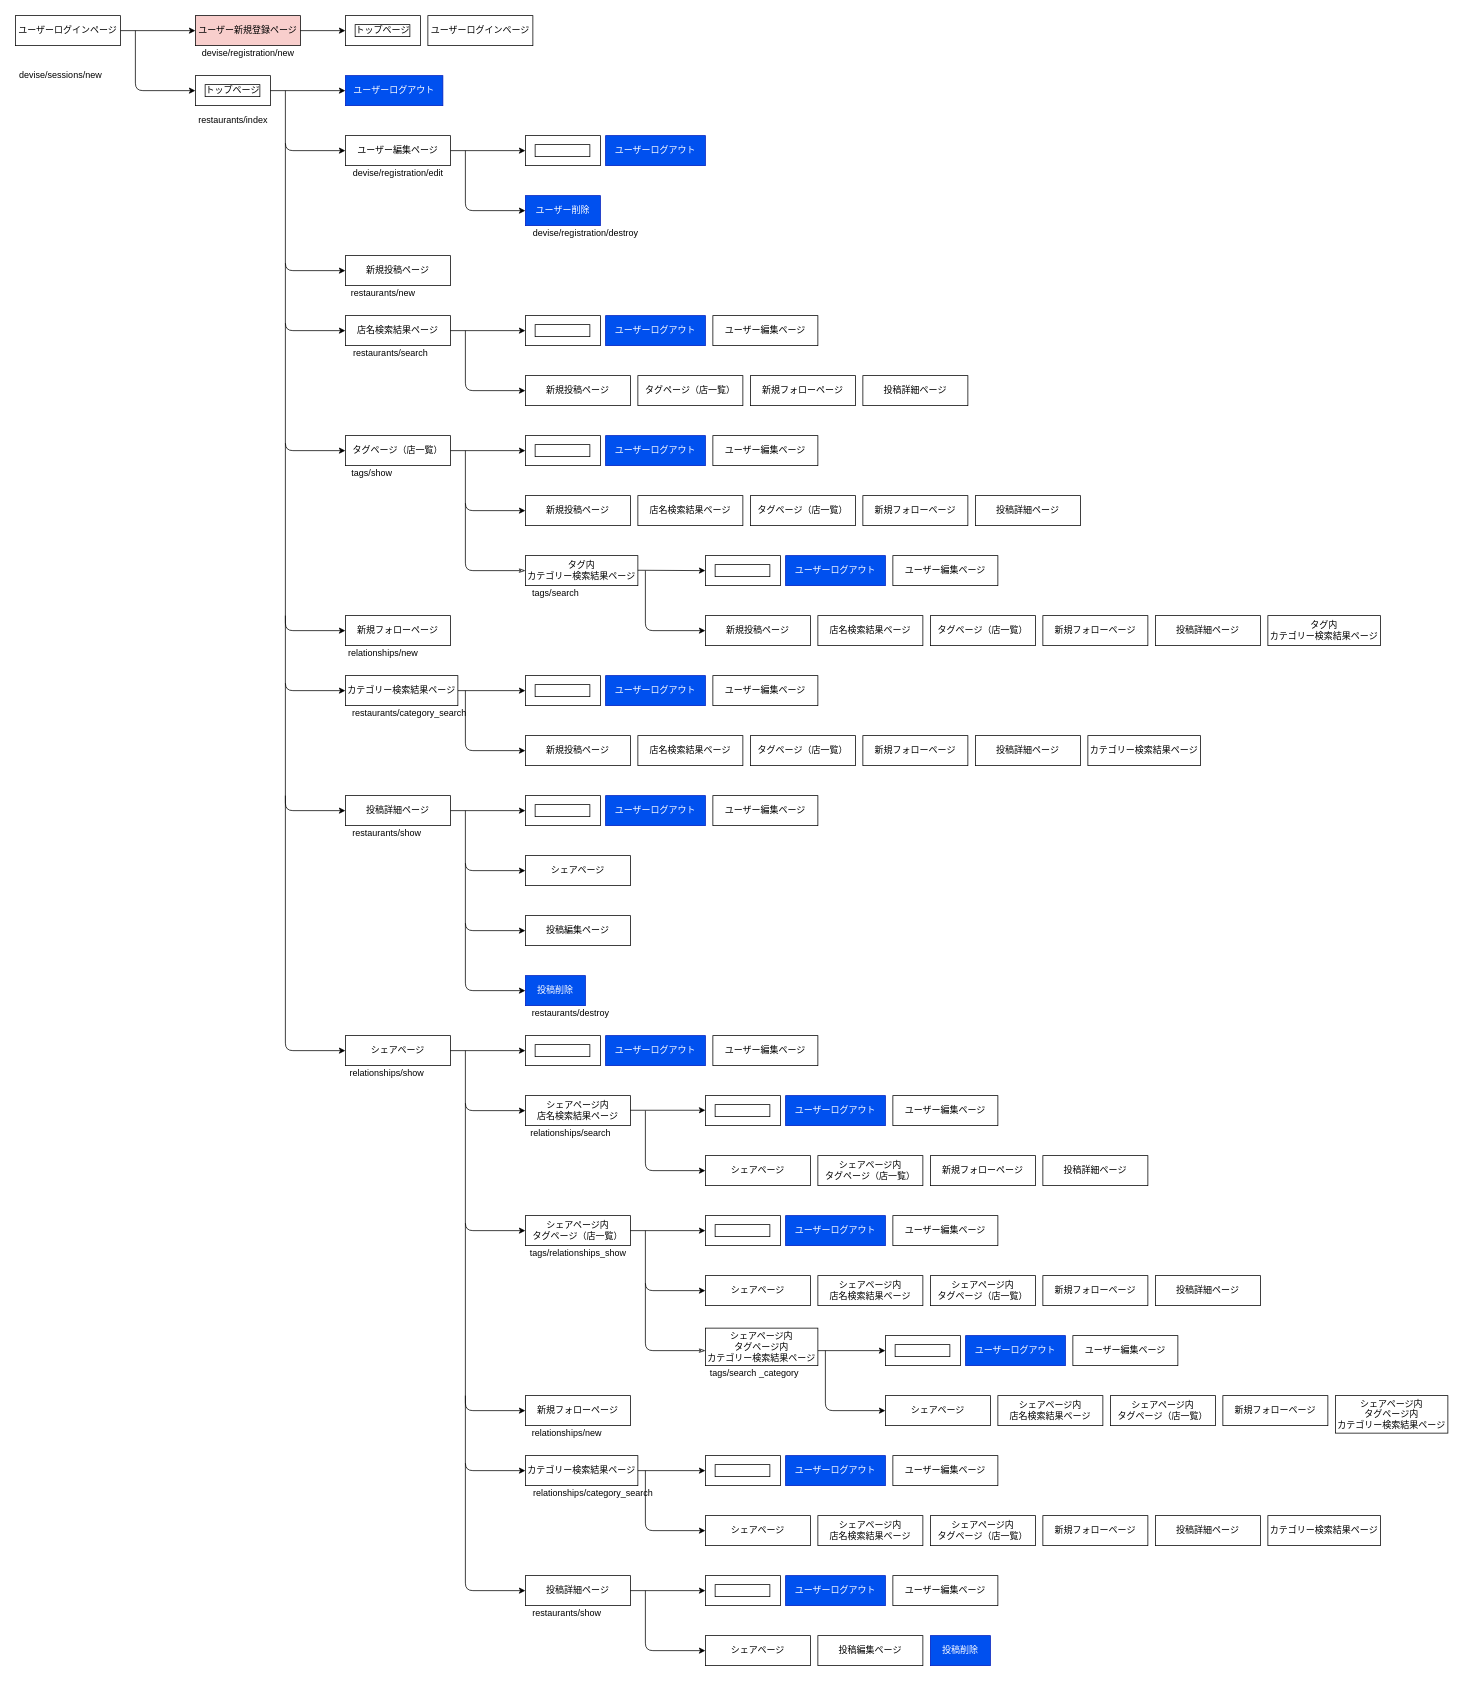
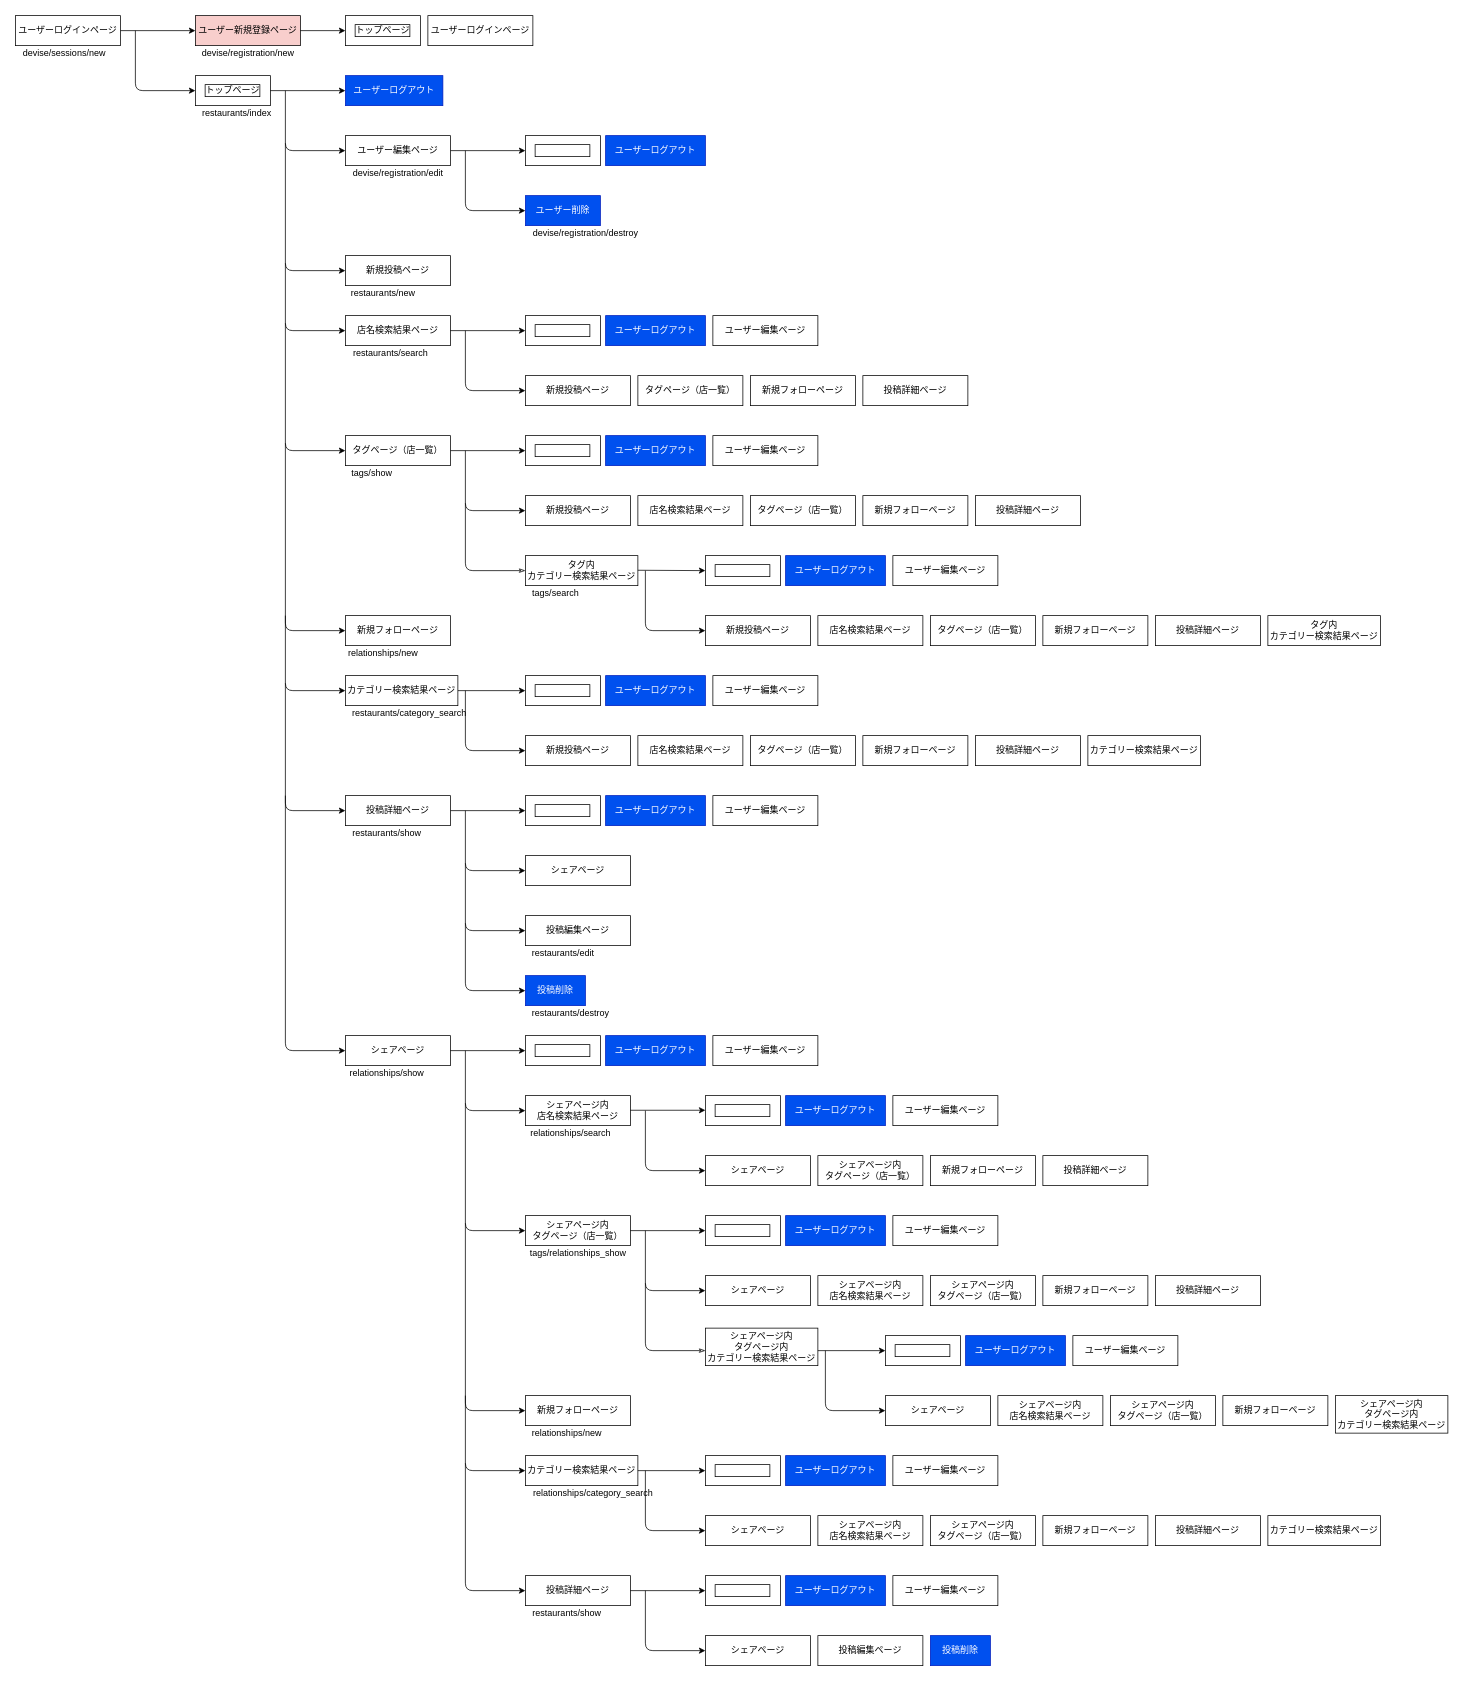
node "devise/sessions/new": moved (60, 75) -> (64, 53)
node "restaurants/index": moved (233, 120) -> (237, 113)
node "restaurants/edit": added
node "tags/search _category": removed
